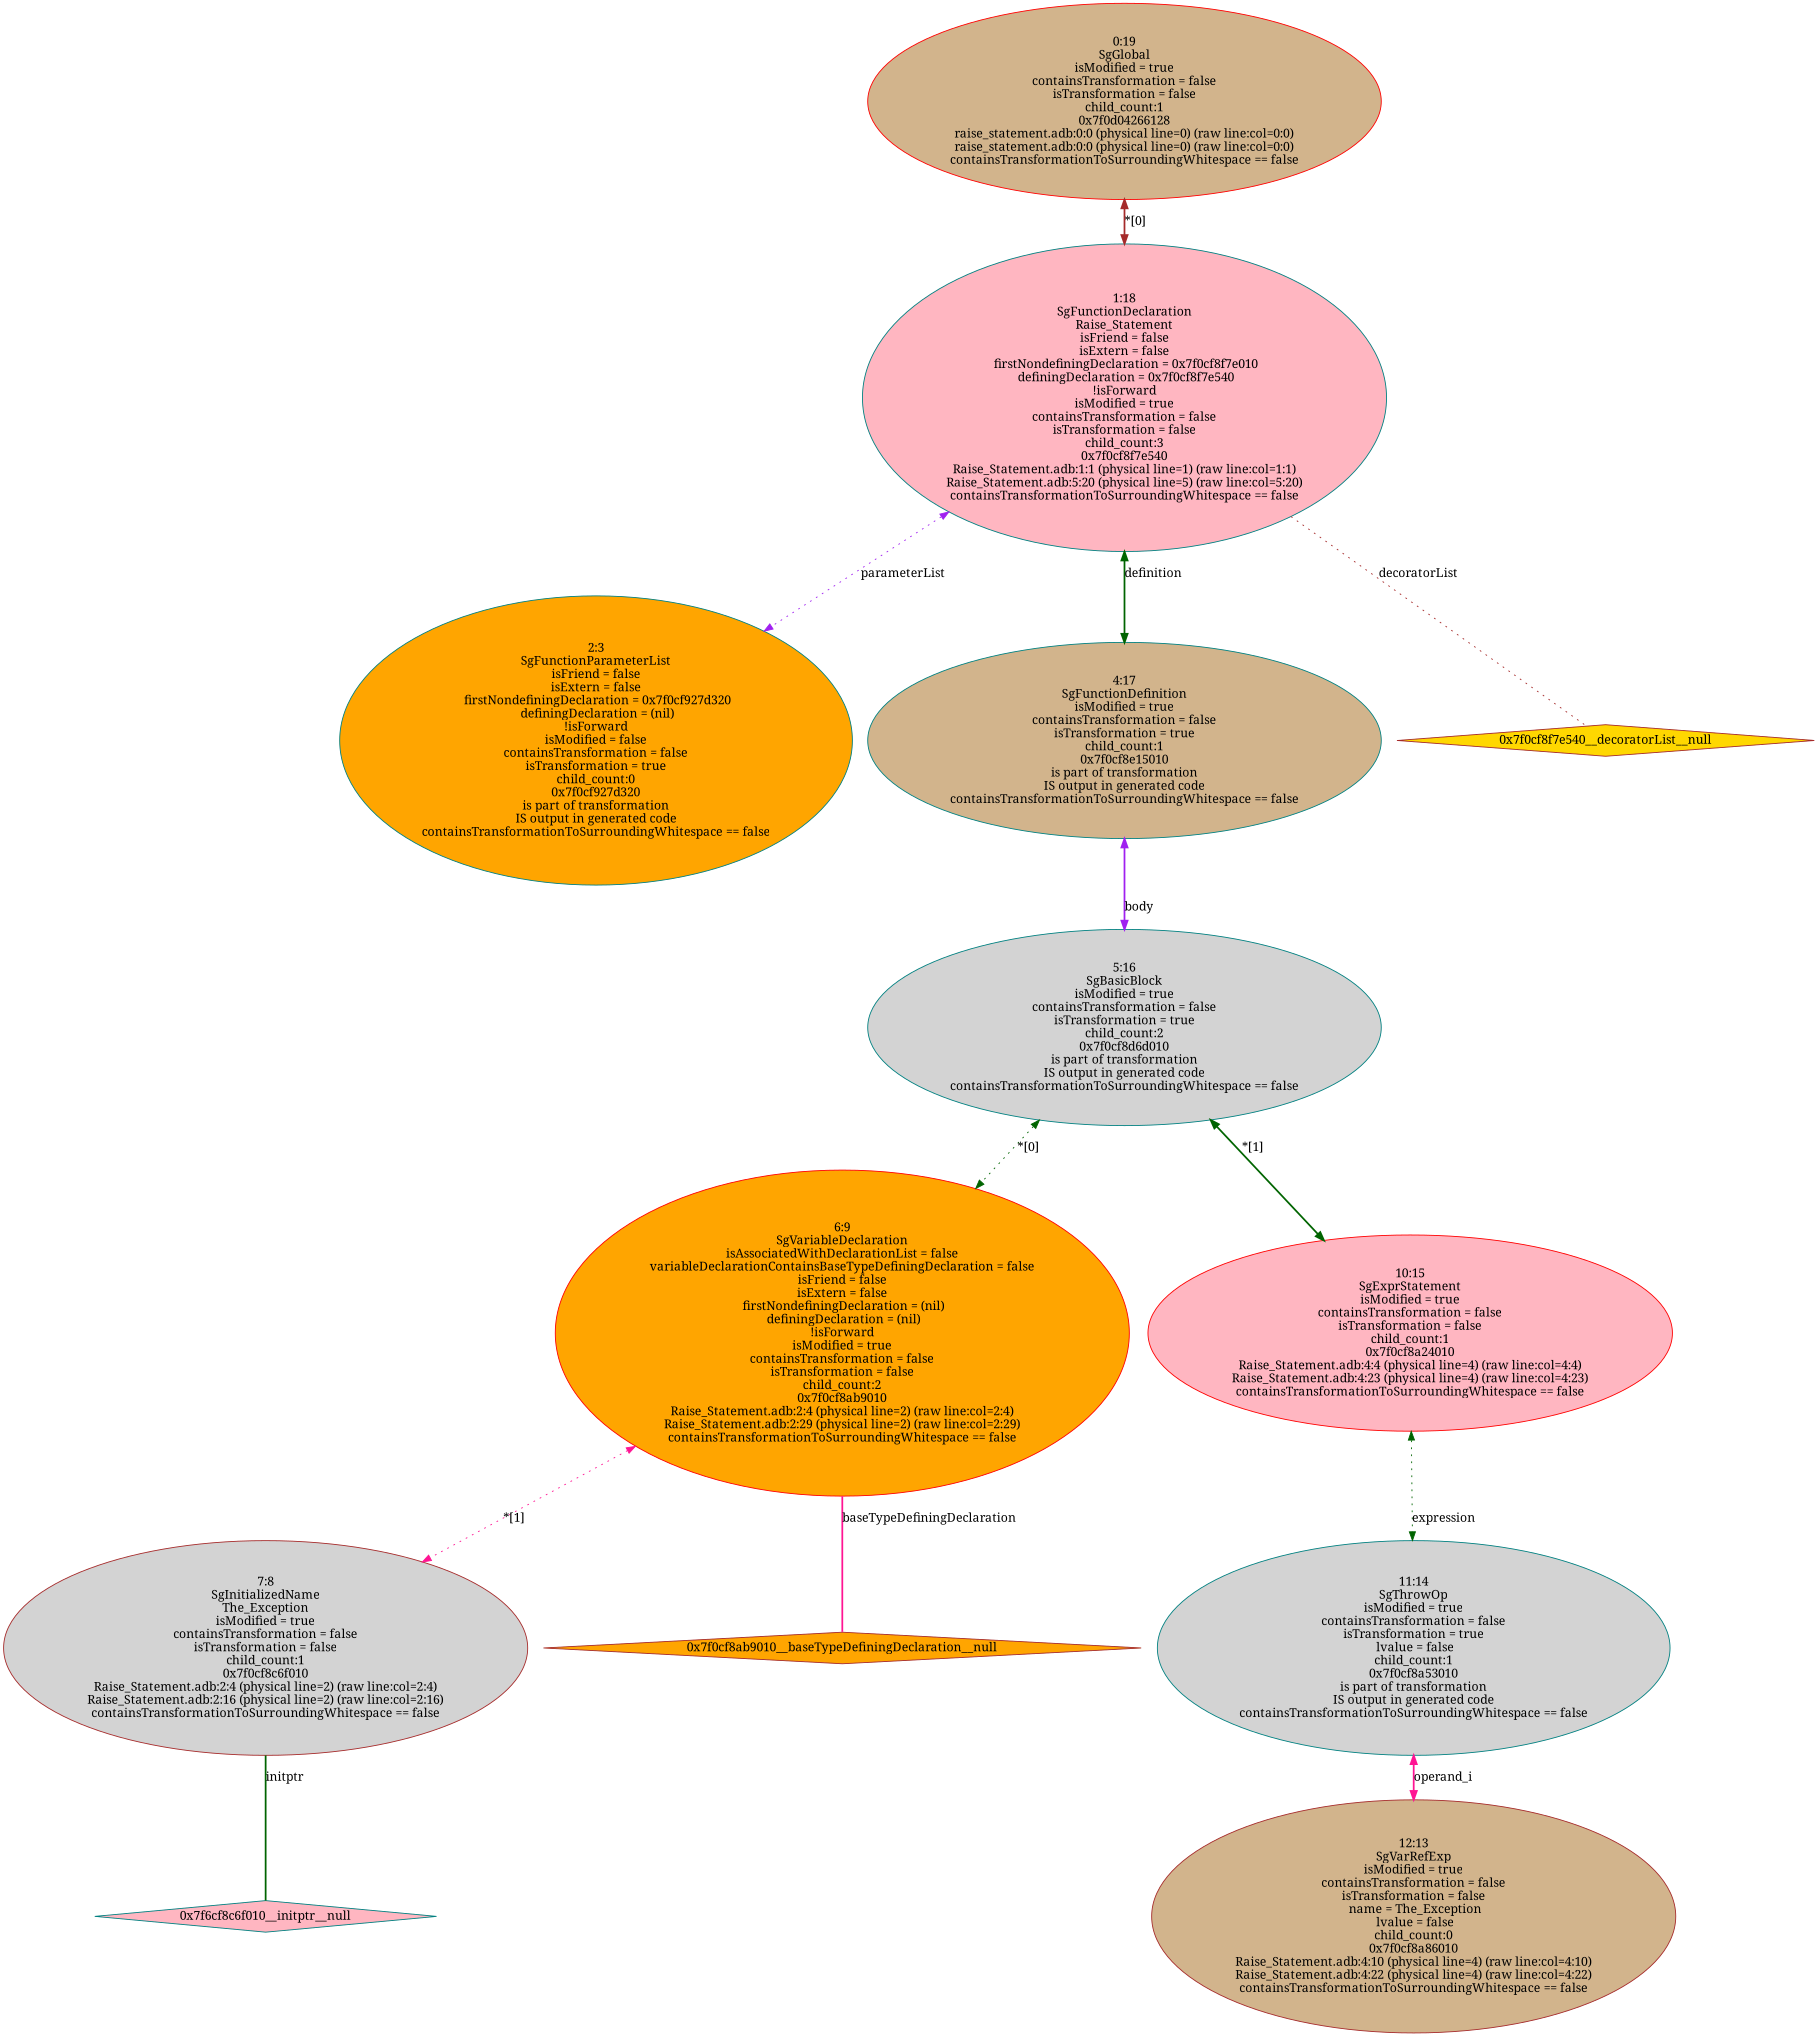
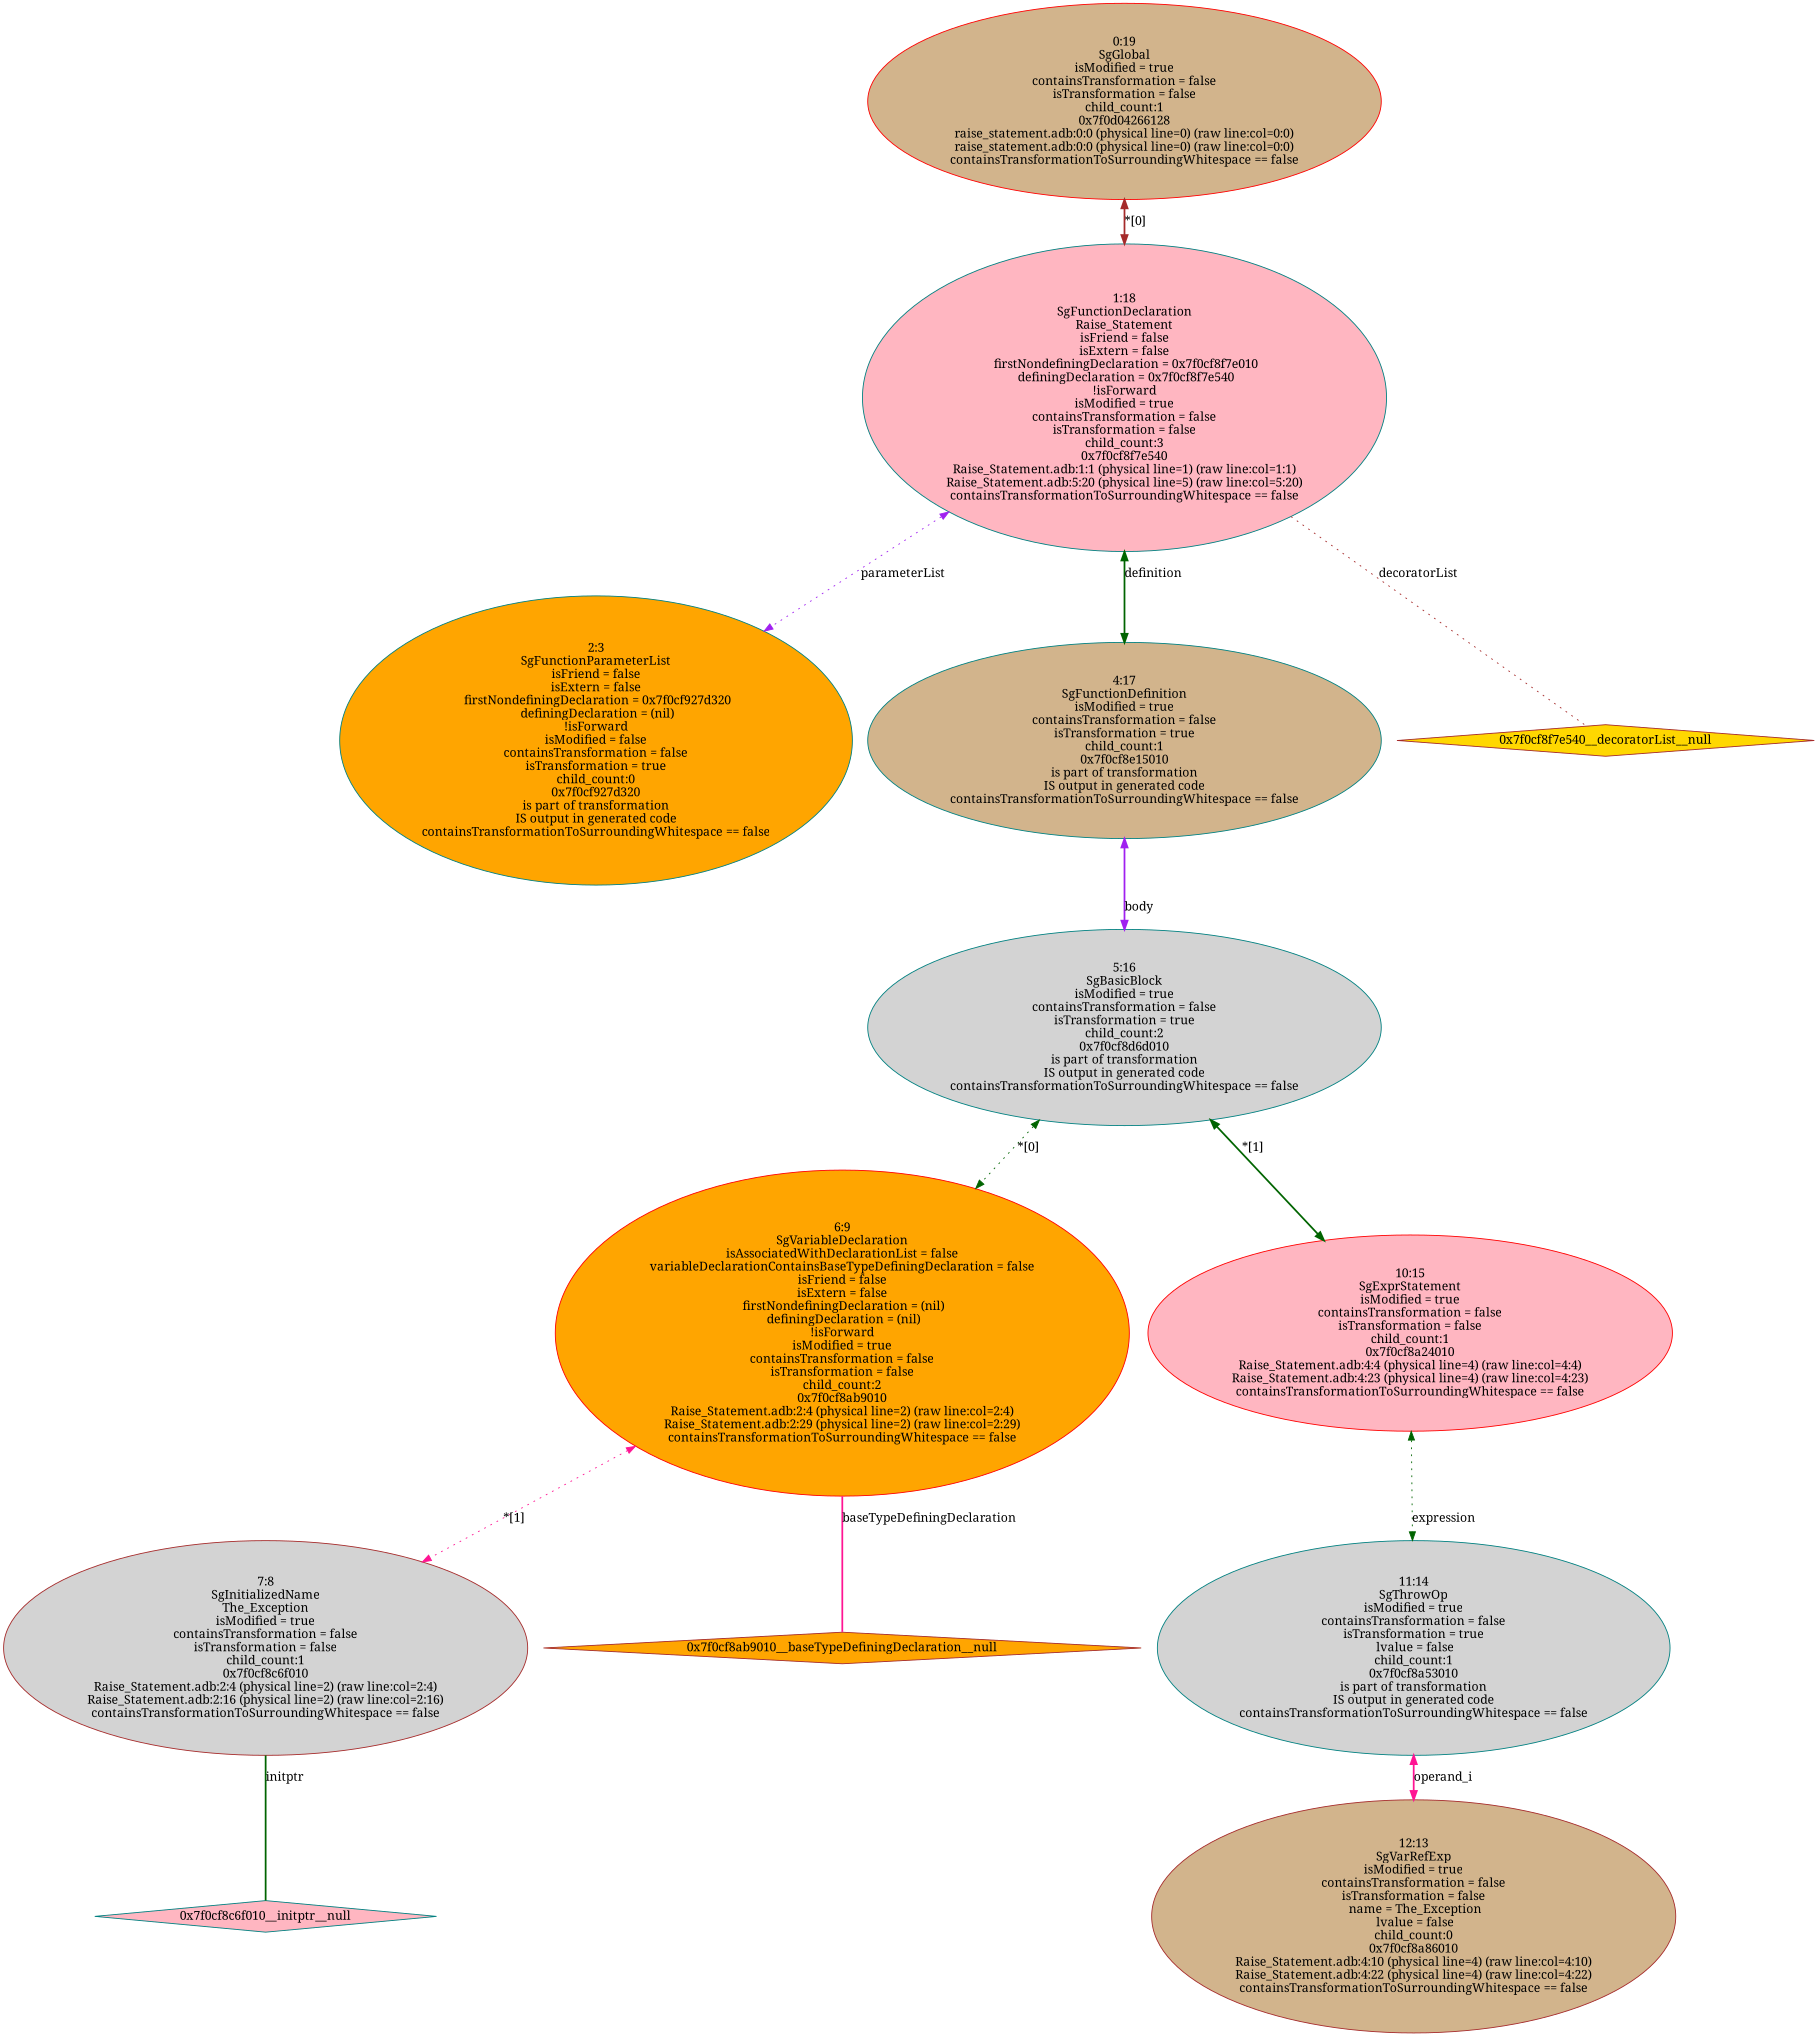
node "0x7f6cf8c6f010__initptr__null": label "0x7f6cf8c6f010__initptr__null" -> "0x7f0cf8c6f010__initptr__null"
